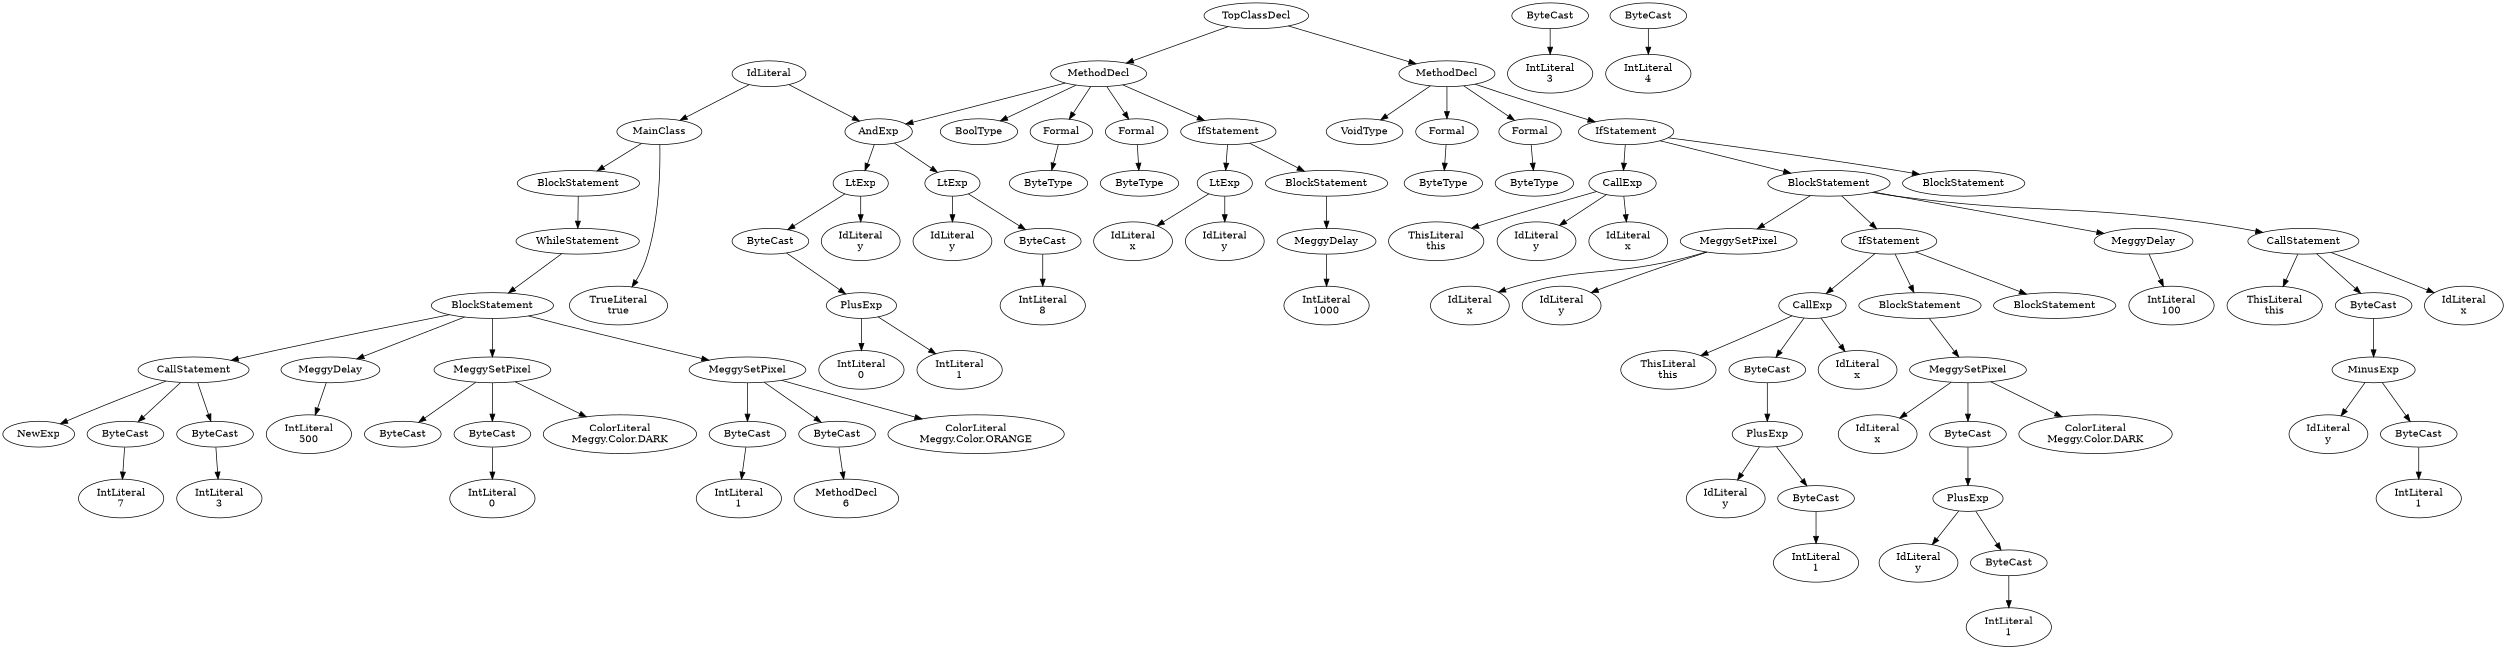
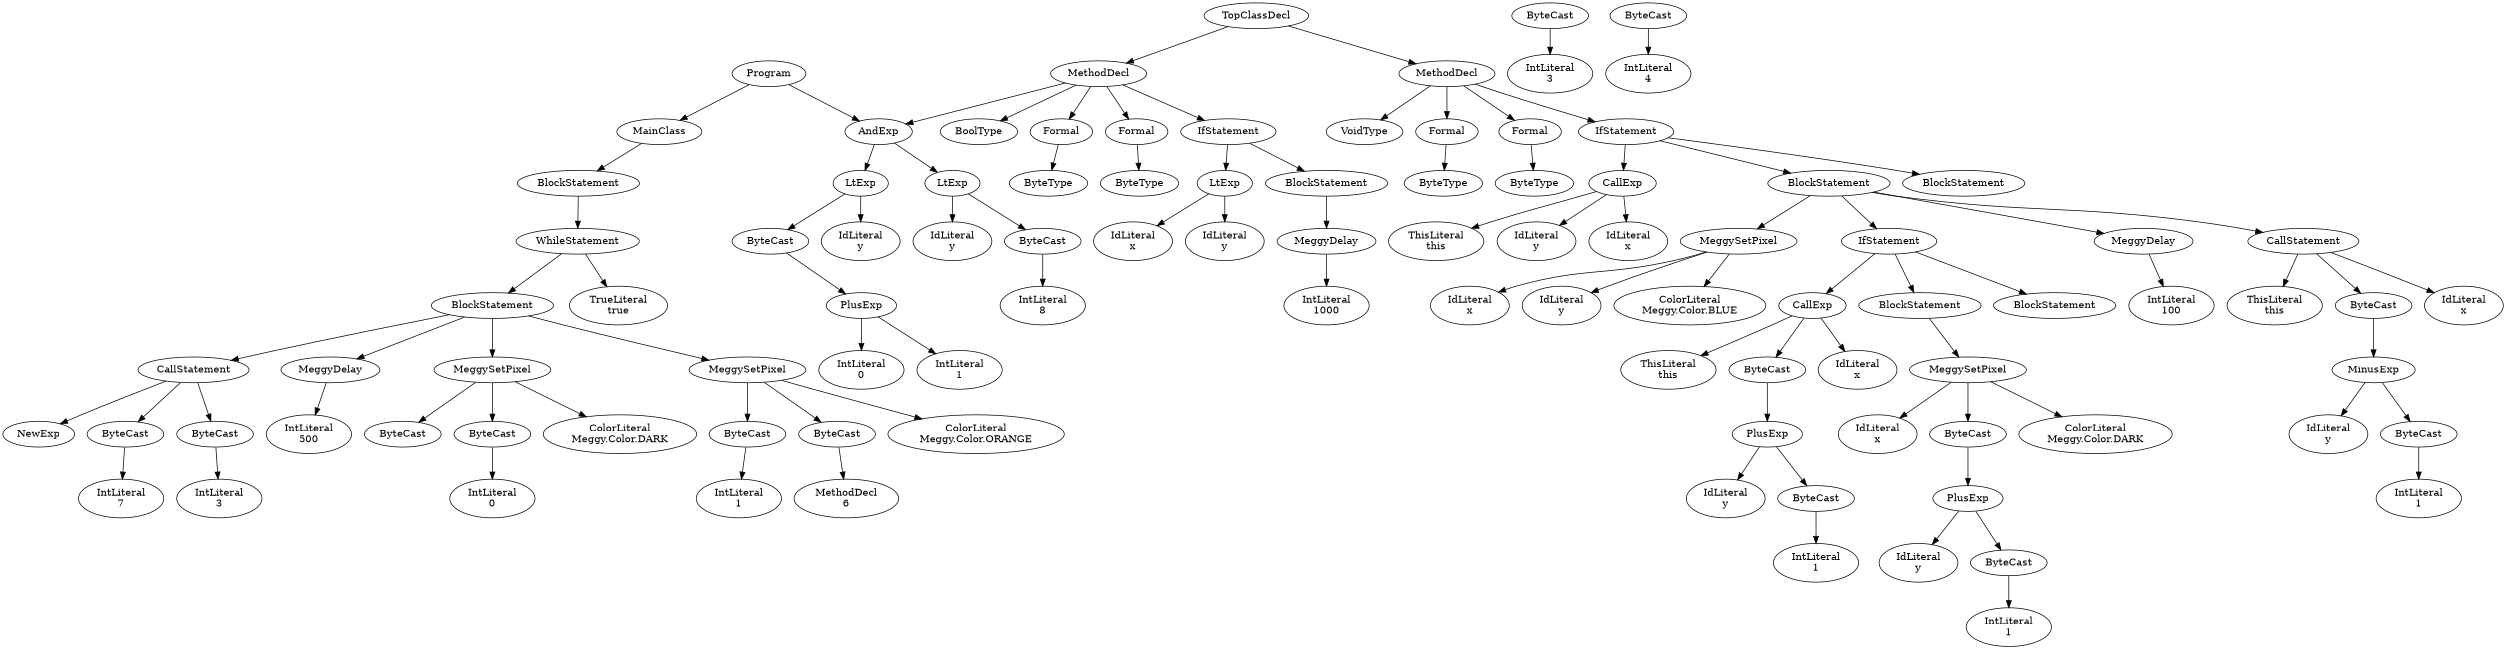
node "IdLiteral": label "IdLiteral" -> "Program"
edge "MainClass" -> "TrueLiteral true": now "WhileStatement" -> "TrueLiteral true"
node "ColorLiteral Meggy.Color.BLUE": added
